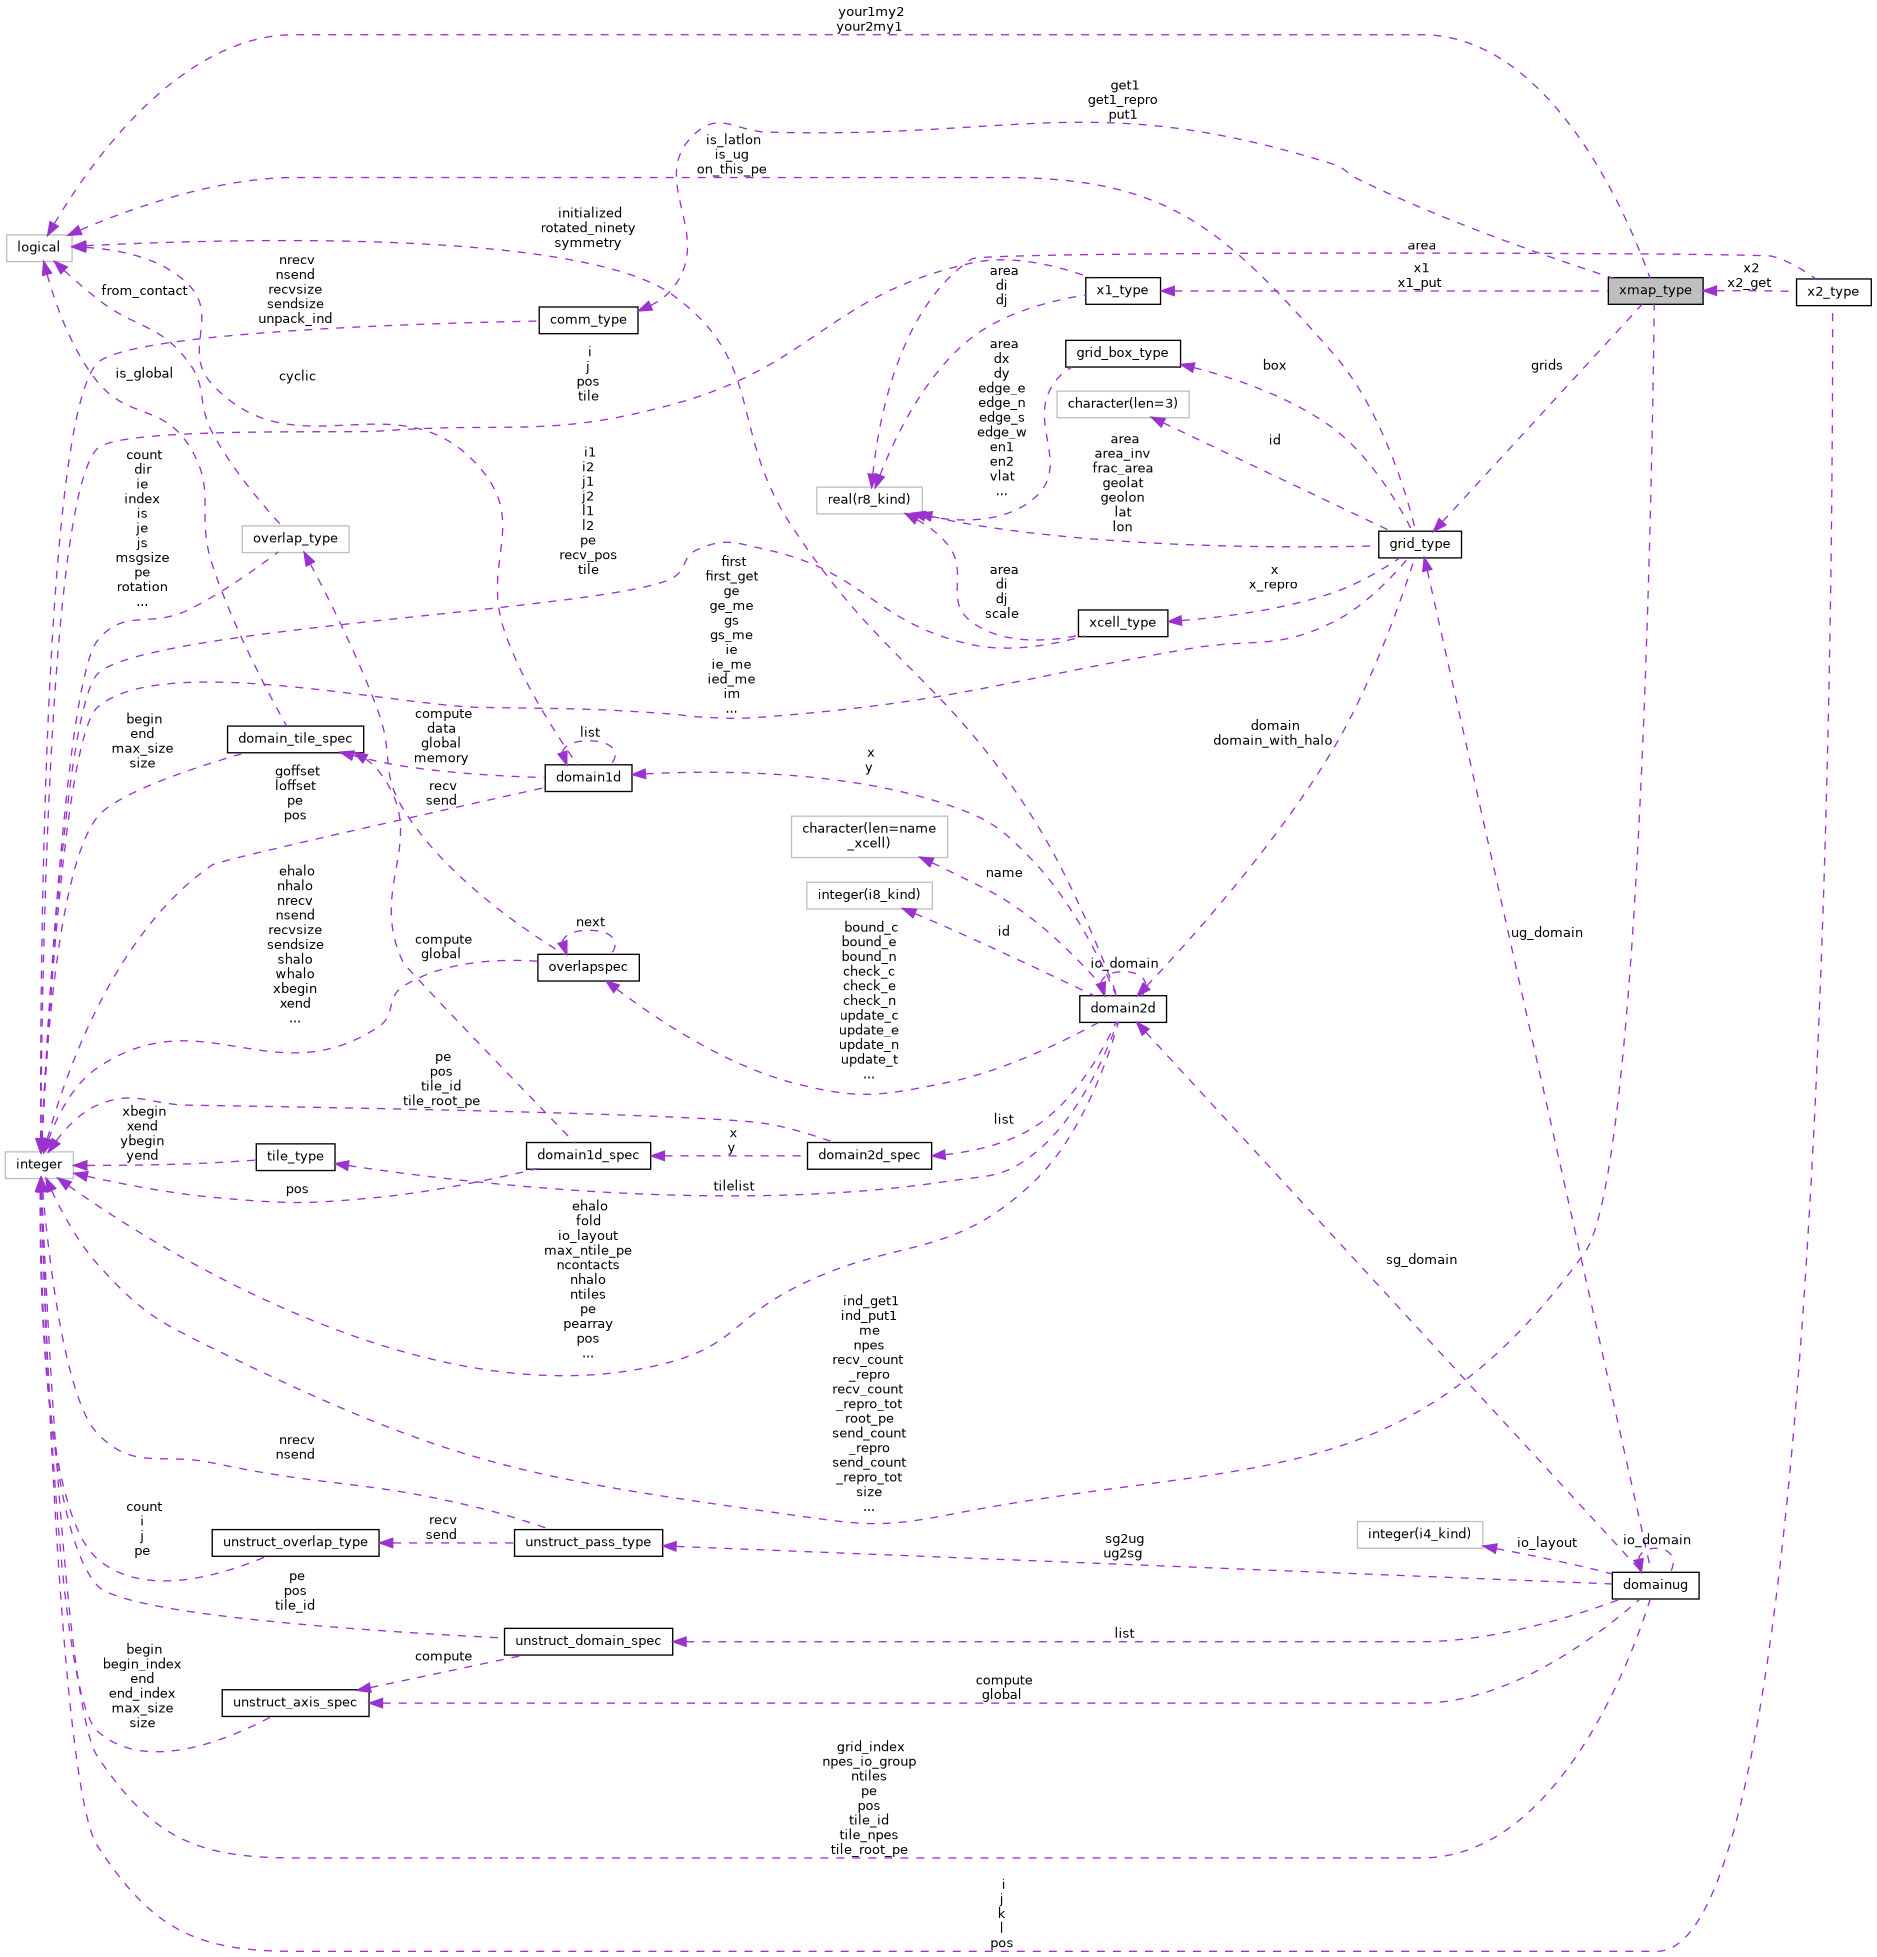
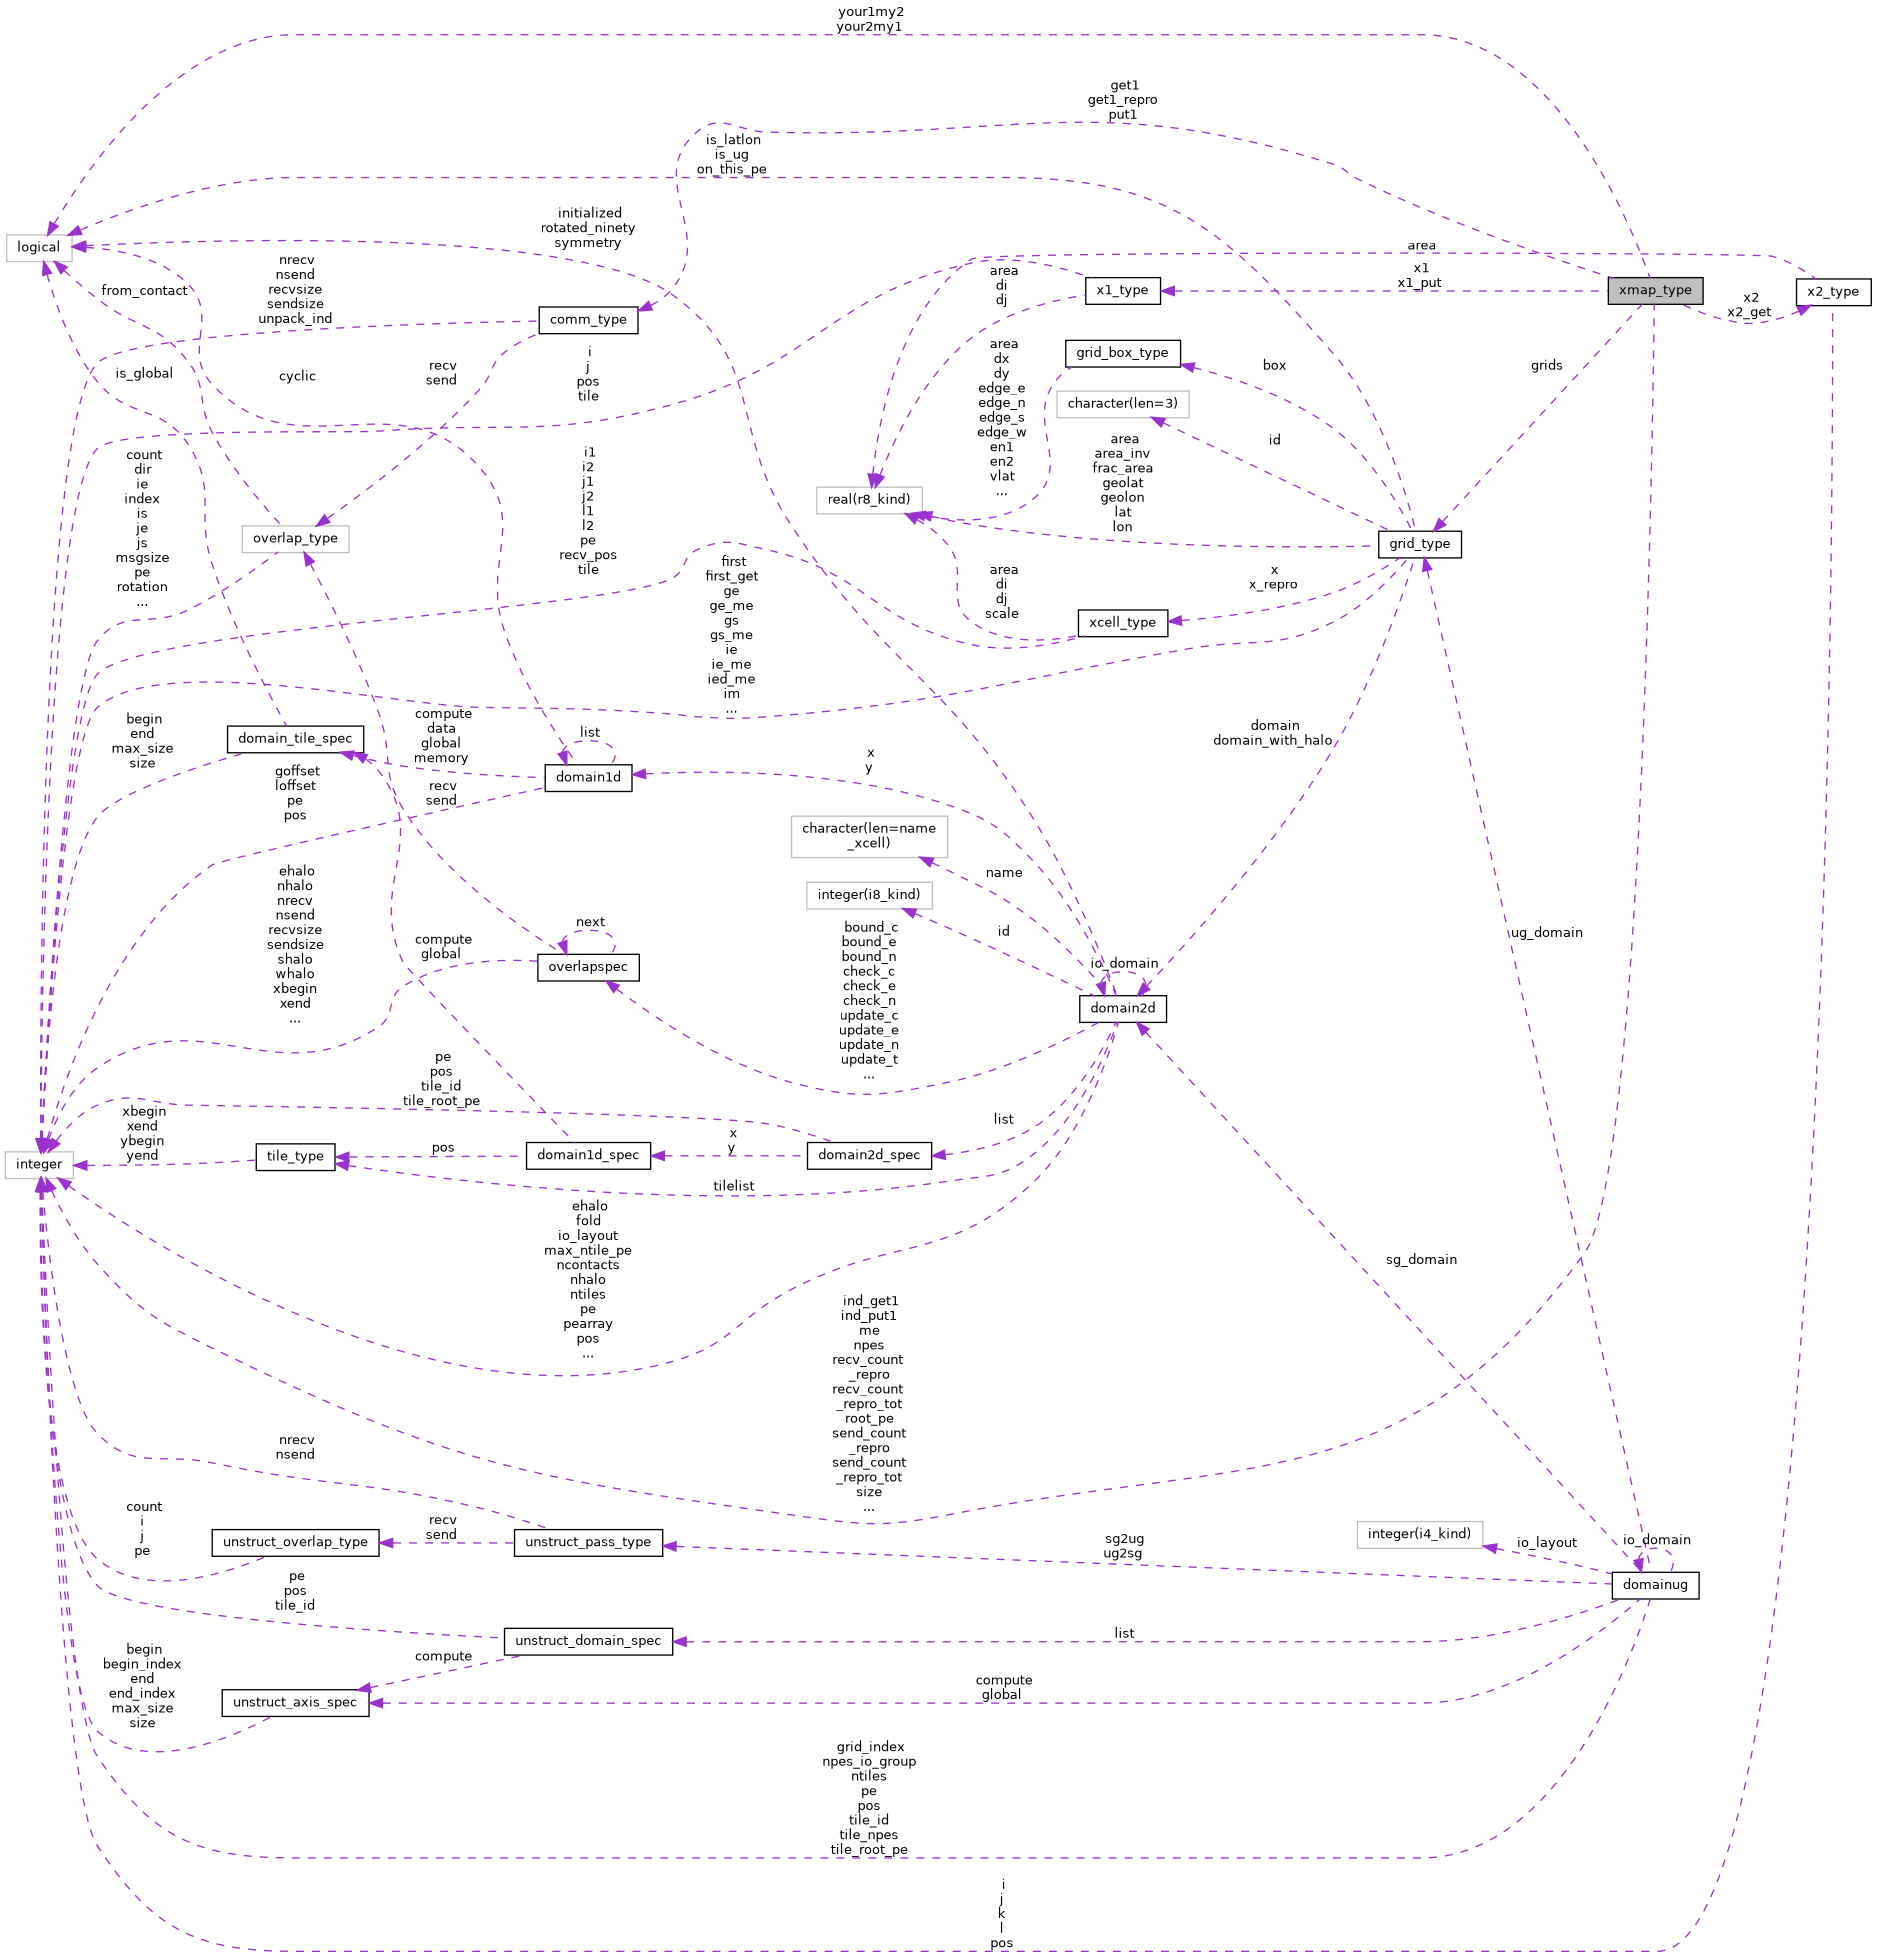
edge "x2_type" -> "xmap_type": reversed
edge "comm_type" -> "overlap_type": added, label "recv send"
edge "domain1d_spec" -> "integer": now "domain1d_spec" -> "tile_type"
